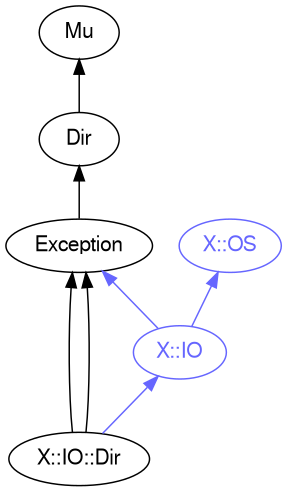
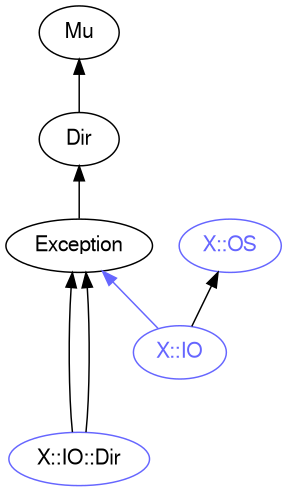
edge "X::IO" -> "X::OS": color #6666ff -> #000000
edge "X::IO::Dir" -> "X::IO": removed
node "X::IO::Dir": color #000000 -> #6666ff
